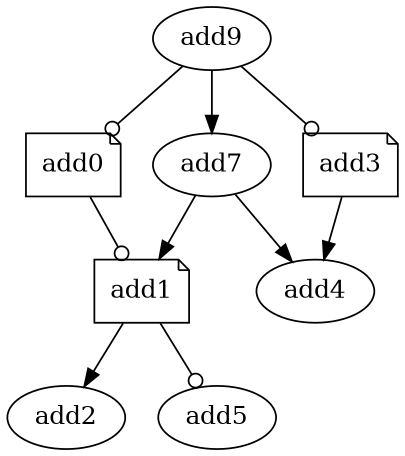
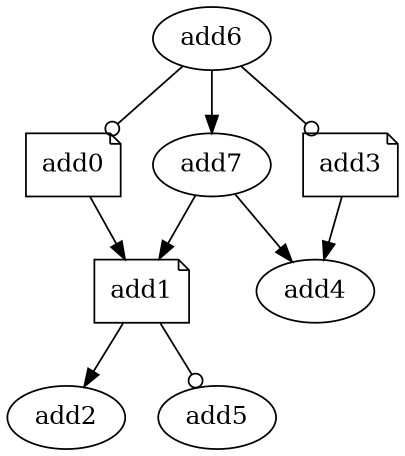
node "add9": label "add9" -> "add6"
edge "add0" -> "add1": arrowhead odot -> normal
